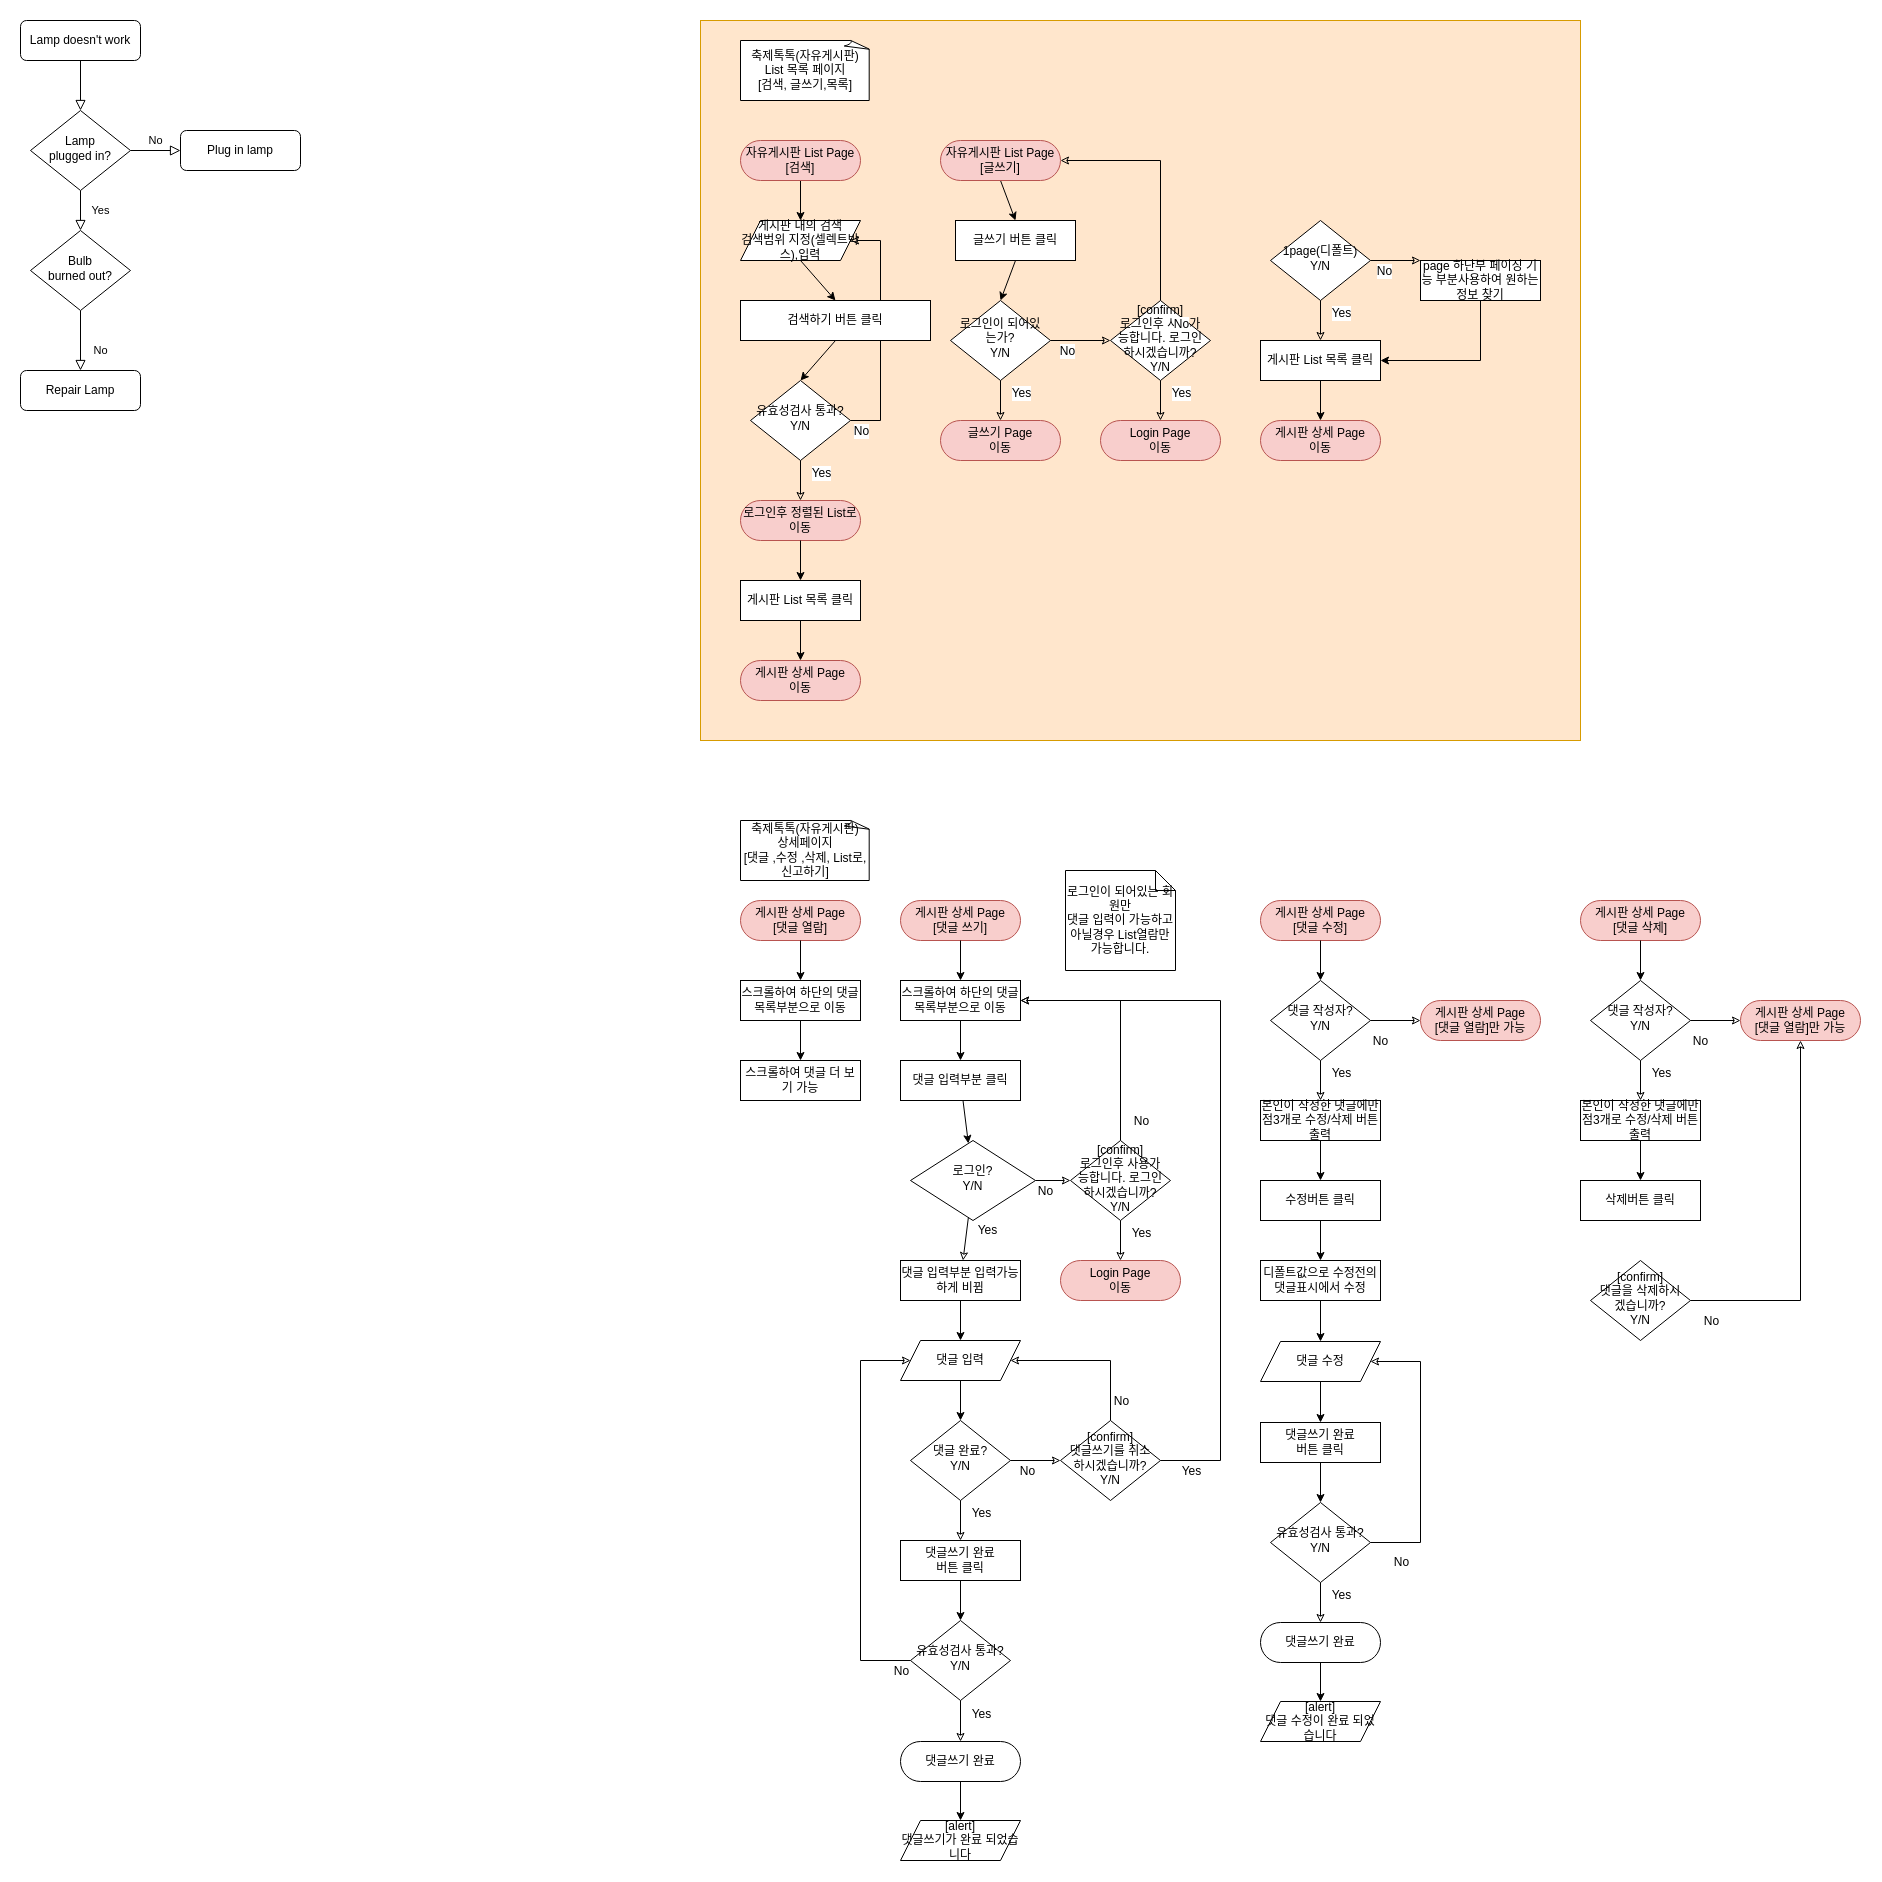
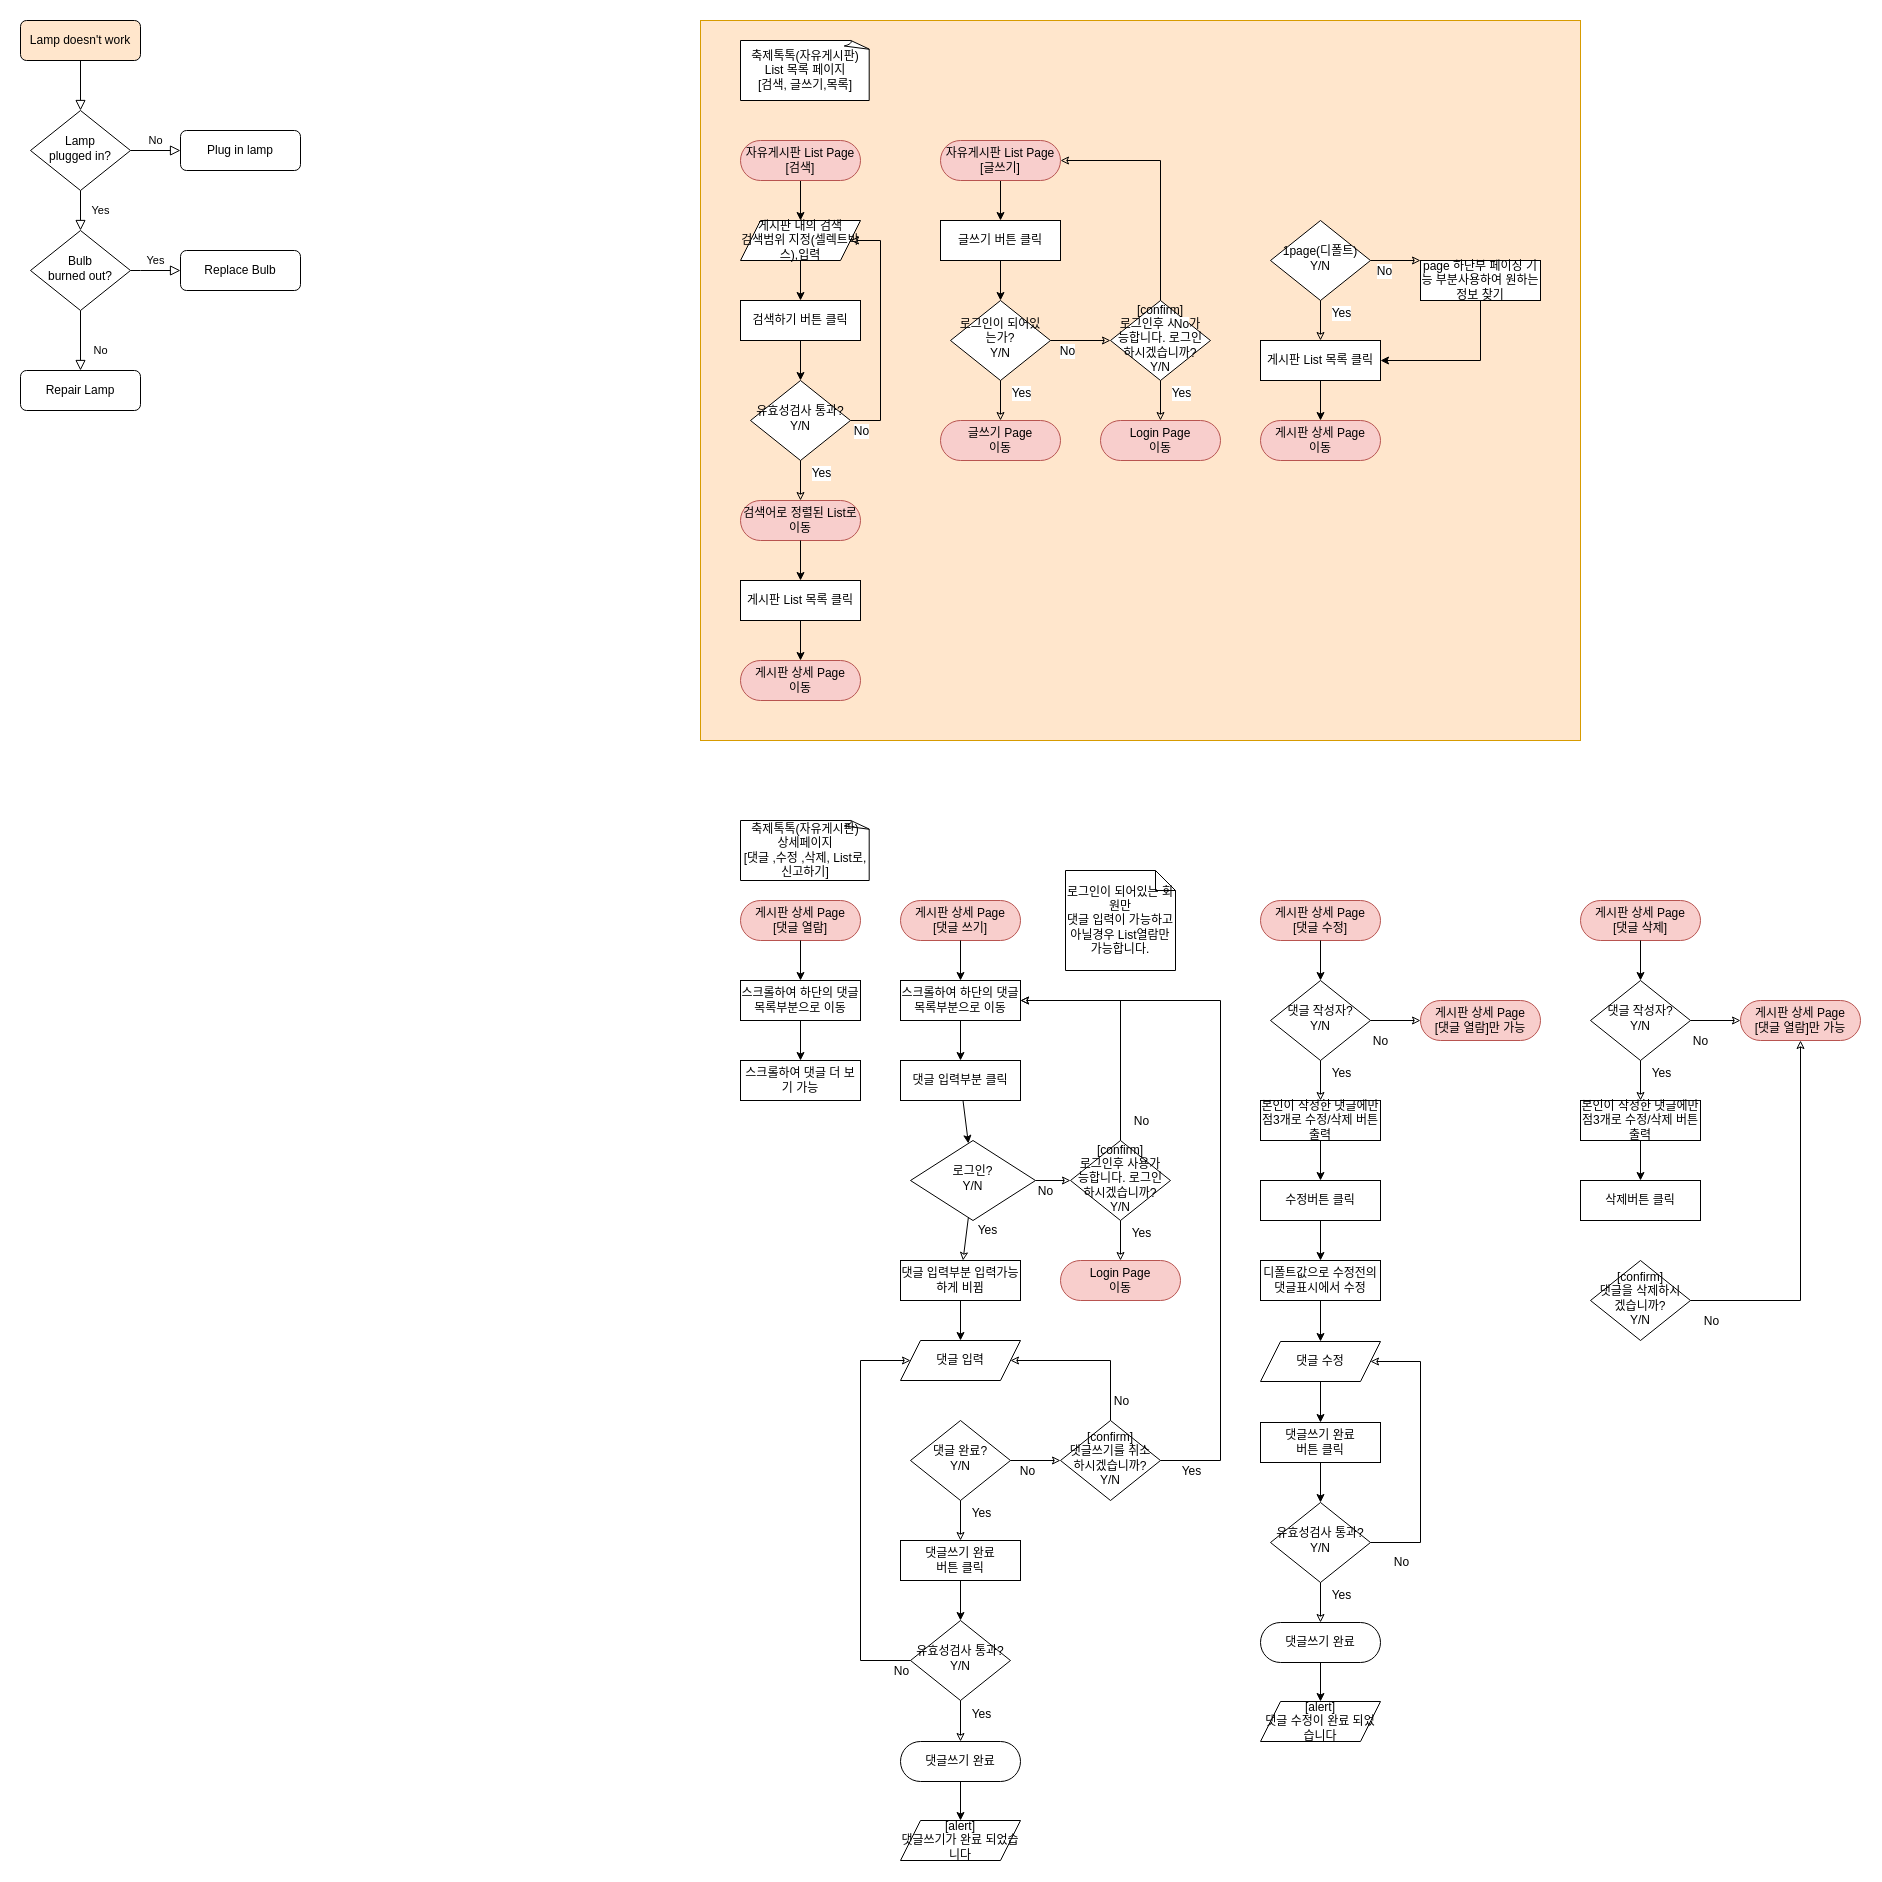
node "Lamp doesn't work": fillcolor #ffffff -> #ffe6cc
node "글쓰기 버튼 클릭": moved (1016, 241) -> (1001, 241)
edge "Bulb burned out?" -> "Replace Bulb": added, label "Yes"
node "Replace Bulb": added
node "검색하기 버튼 클릭": size 190x40 -> 120x40
node "로그인후 정렬된 List로 이동": label "로그인후 정렬된 List로 이동" -> "검색어로 정렬된 List로 이동"
edge "댓글 입력" -> "댓글 완료? Y/N": removed
